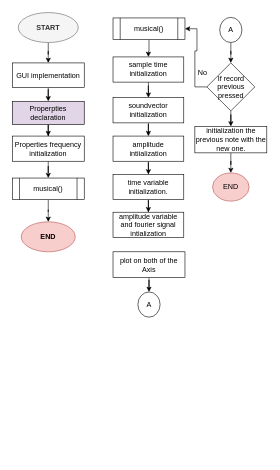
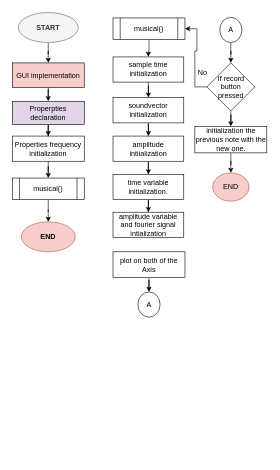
node "GUI implementation": fillcolor #ffffff -> #f8cecc
node "If record previous pressed": label "If record previous pressed" -> "If record button pressed"
